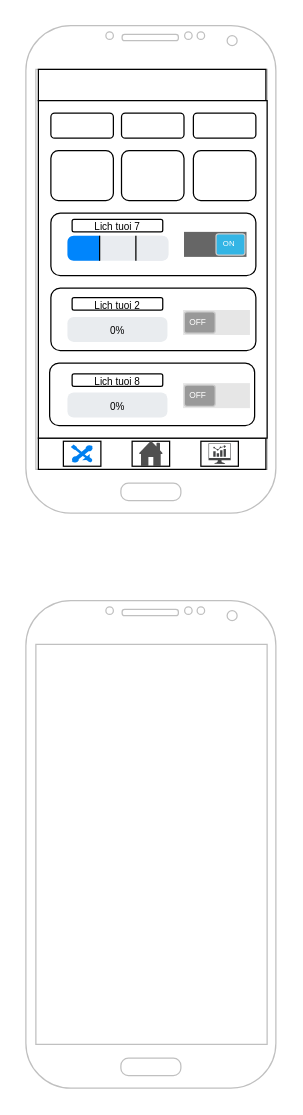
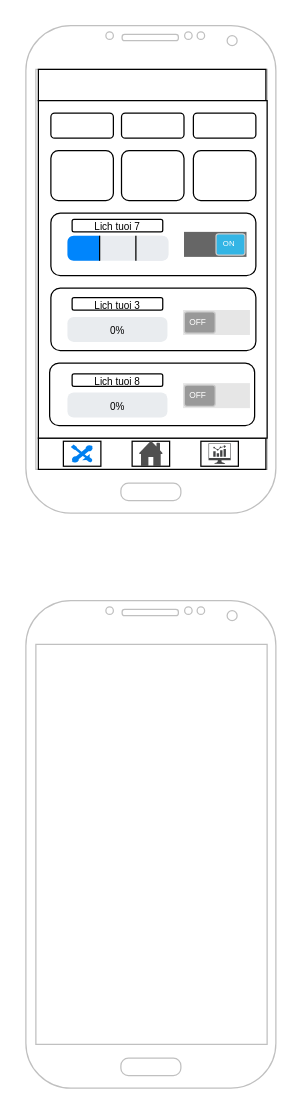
node "Lich tuoi 2": label "Lich tuoi 2" -> "Lich tuoi 3"
